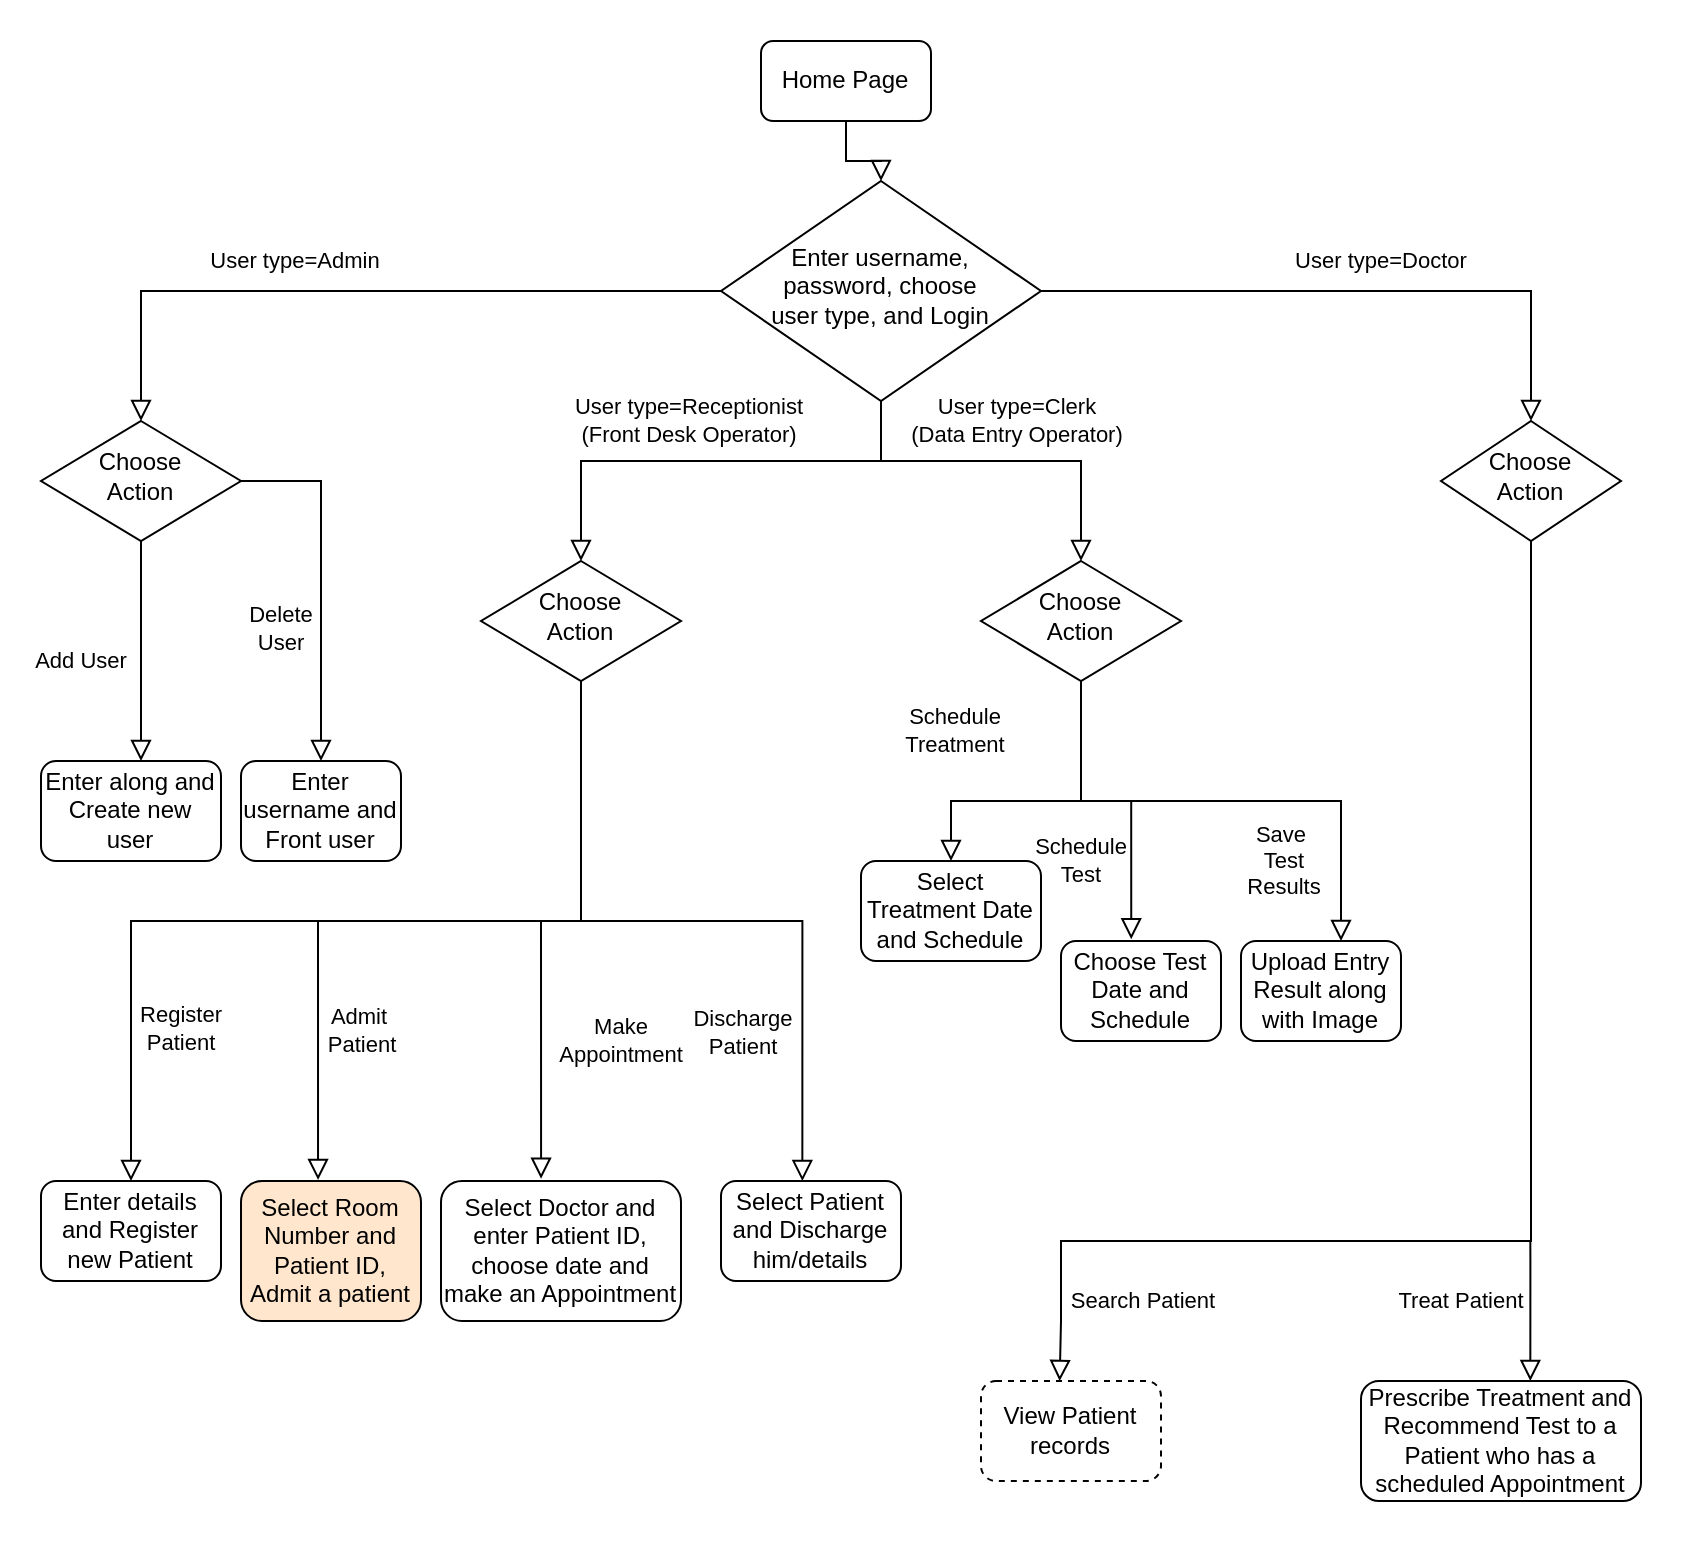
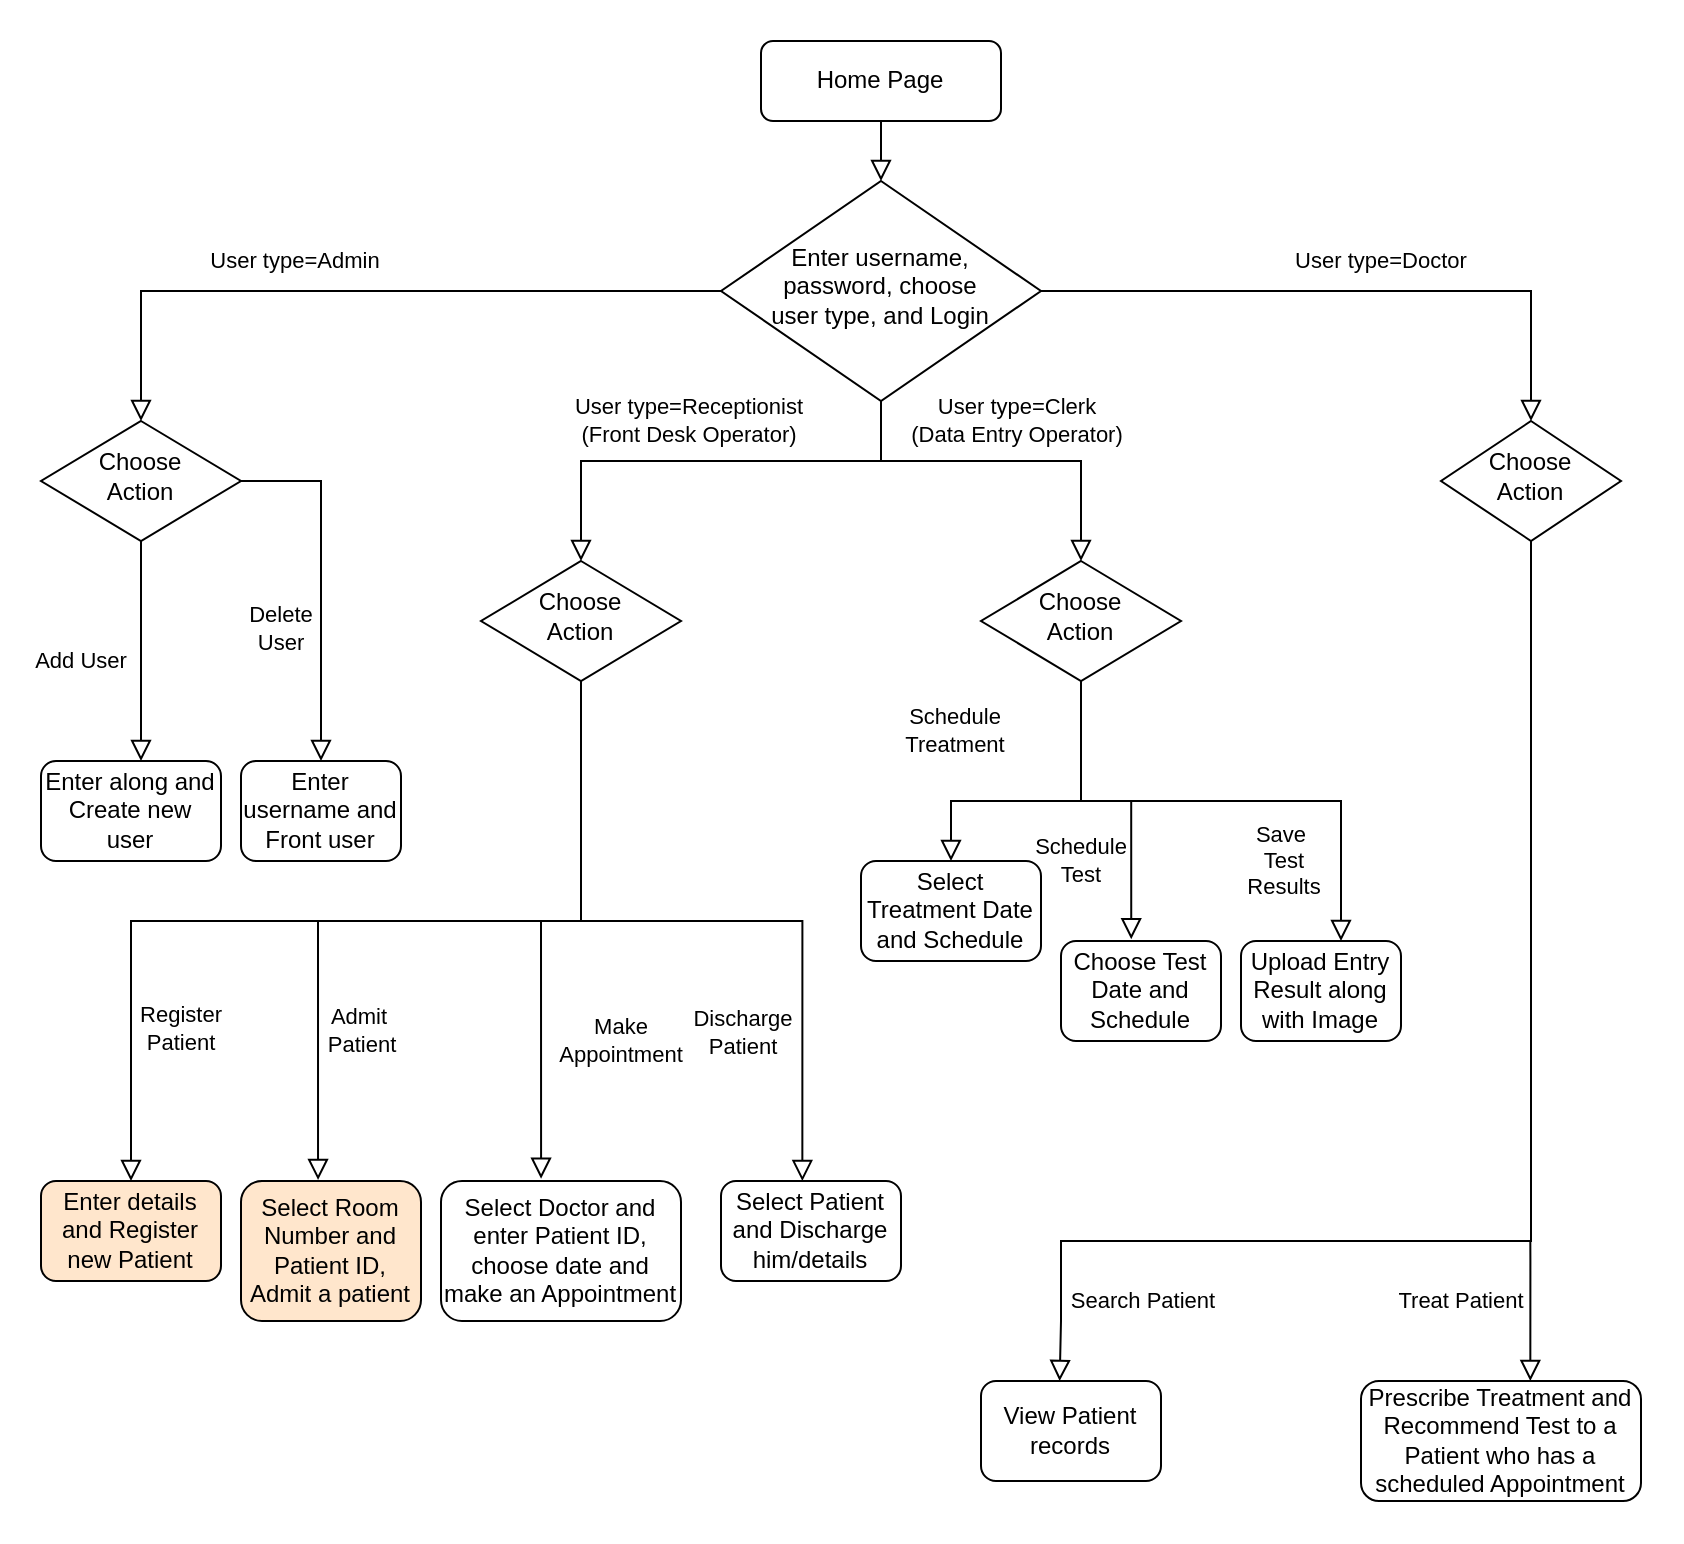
node "Home Page": size 170x80 -> 240x80
node "Enter details and Register new Patient": fillcolor #ffffff -> #ffe6cc
node "View Patient records": style dashed -> solid
